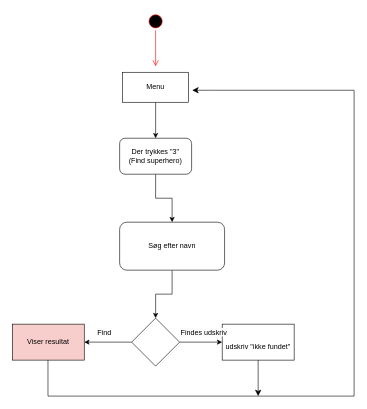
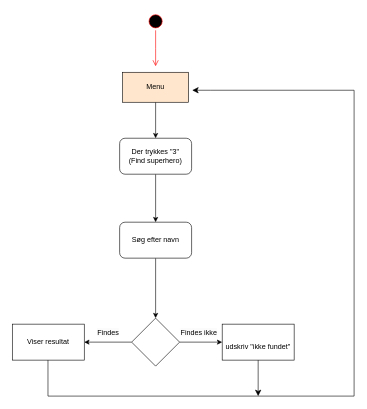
node "Menu": fillcolor #ffffff -> #ffe6cc
node "Søg efter navn": size 105x48 -> 72x36
node "Find": label "Find" -> "Findes"
node "Findes udskriv": label "Findes udskriv" -> "Findes ikke"
node "Viser resultat": fillcolor #f8cecc -> #ffffff
